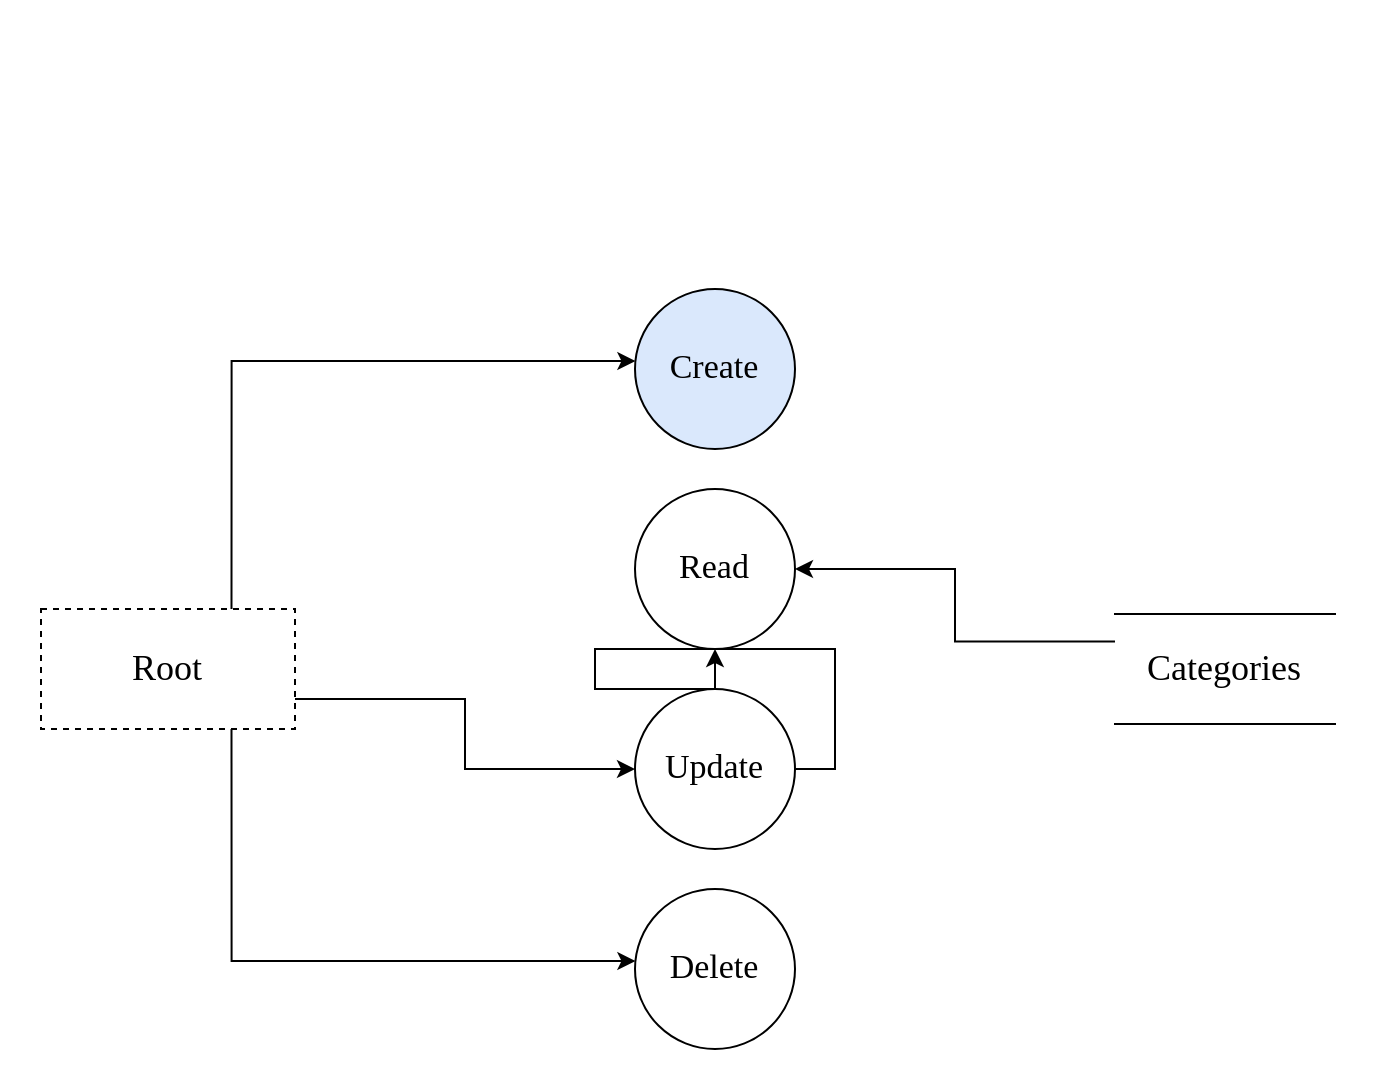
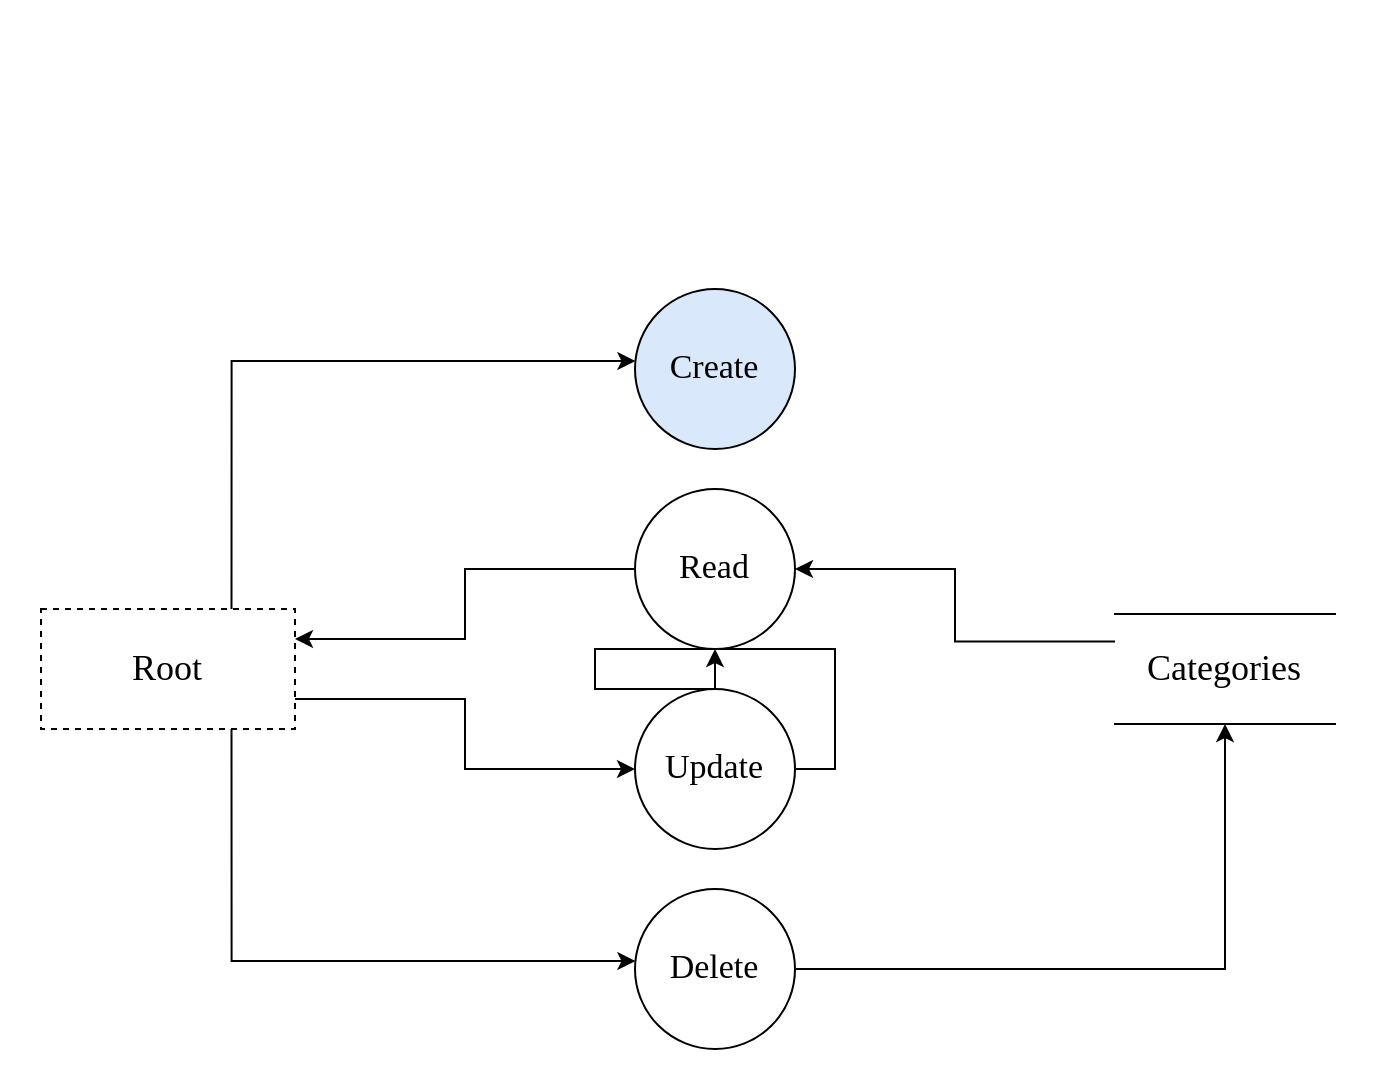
edge "Read" -> "Root": added
edge "Delete" -> "Categories": added
